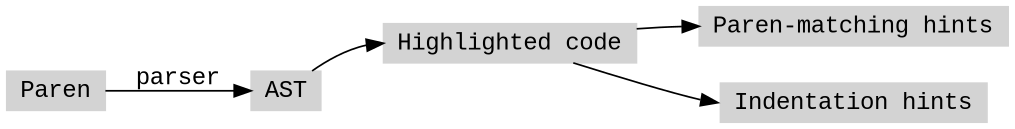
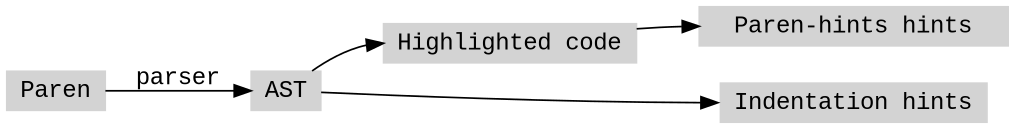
node "Paren-matching hints": label "Paren-matching hints" -> "Paren-hints hints"
edge "Highlighted code" -> "Indentation hints": now "AST" -> "Indentation hints"
